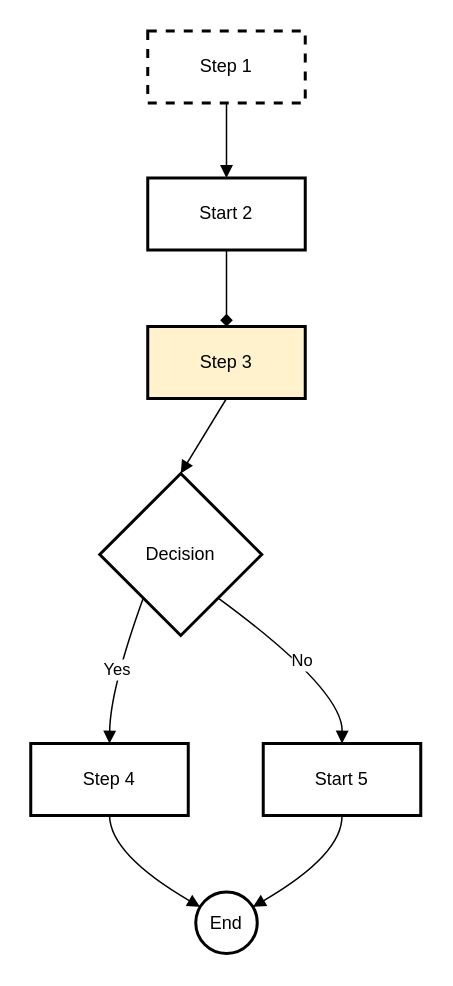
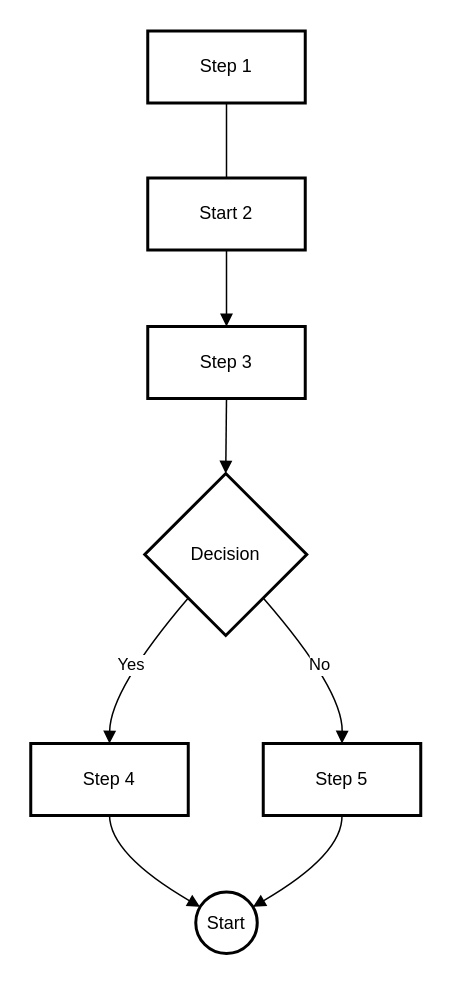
node "Step 1": style dashed -> solid
edge "Step 1" -> "Start 2": arrowhead block -> none
edge "Start 2" -> "Step 3": arrowhead diamond -> block
node "Step 3": fillcolor #fff2cc -> #ffffff
node "Decision": moved (181, 554) -> (226, 554)
node "Start 5": label "Start 5" -> "Step 5"
node "End": label "End" -> "Start"
